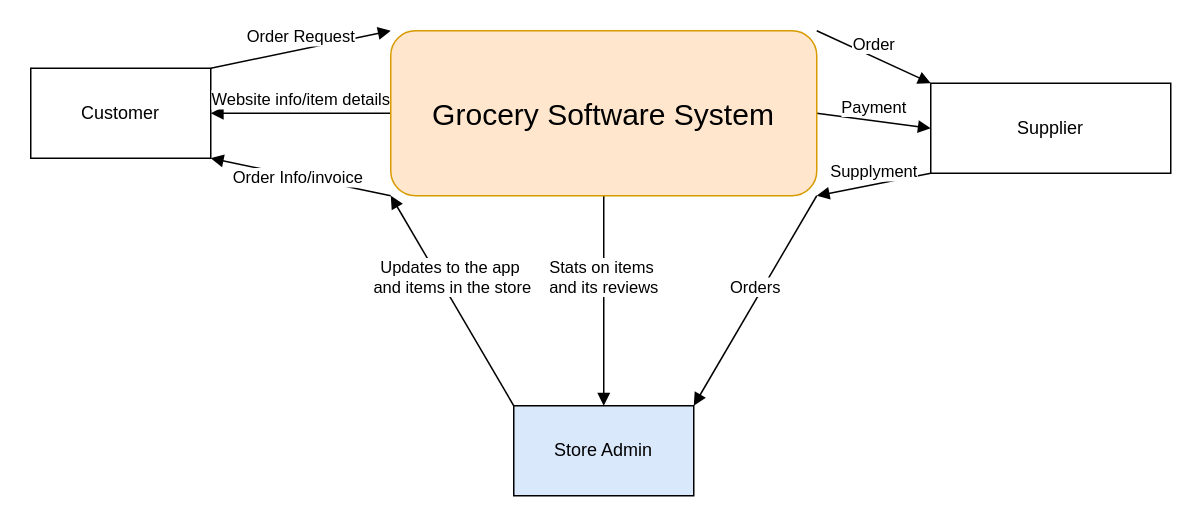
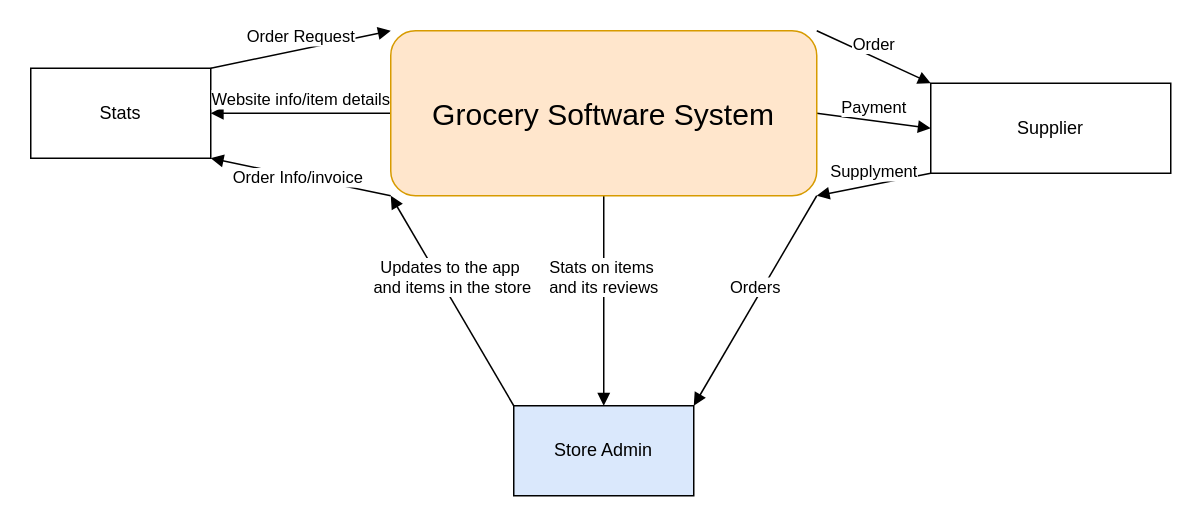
node "Customer": label "Customer" -> "Stats"
